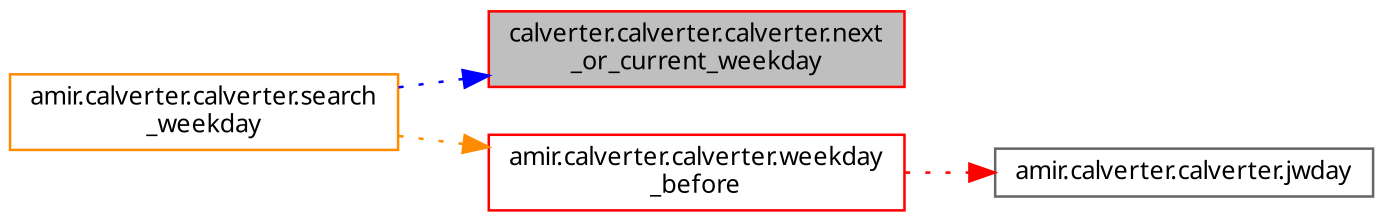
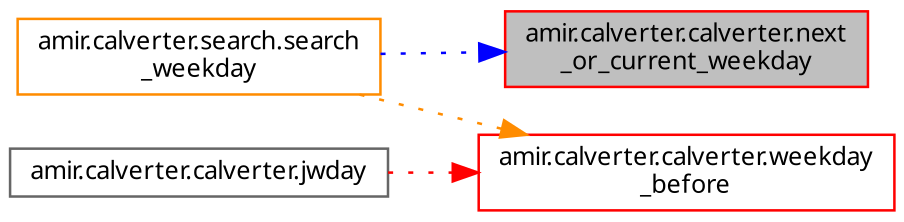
node "calverter.calverter.calverter.next _or_current_weekday": label "calverter.calverter.calverter.next _or_current_weekday" -> "amir.calverter.calverter.next _or_current_weekday"
node "amir.calverter.calverter.search _weekday": label "amir.calverter.calverter.search _weekday" -> "amir.calverter.search.search _weekday"
edge "amir.calverter.calverter.weekday _before" -> "amir.calverter.calverter.jwday": reversed
